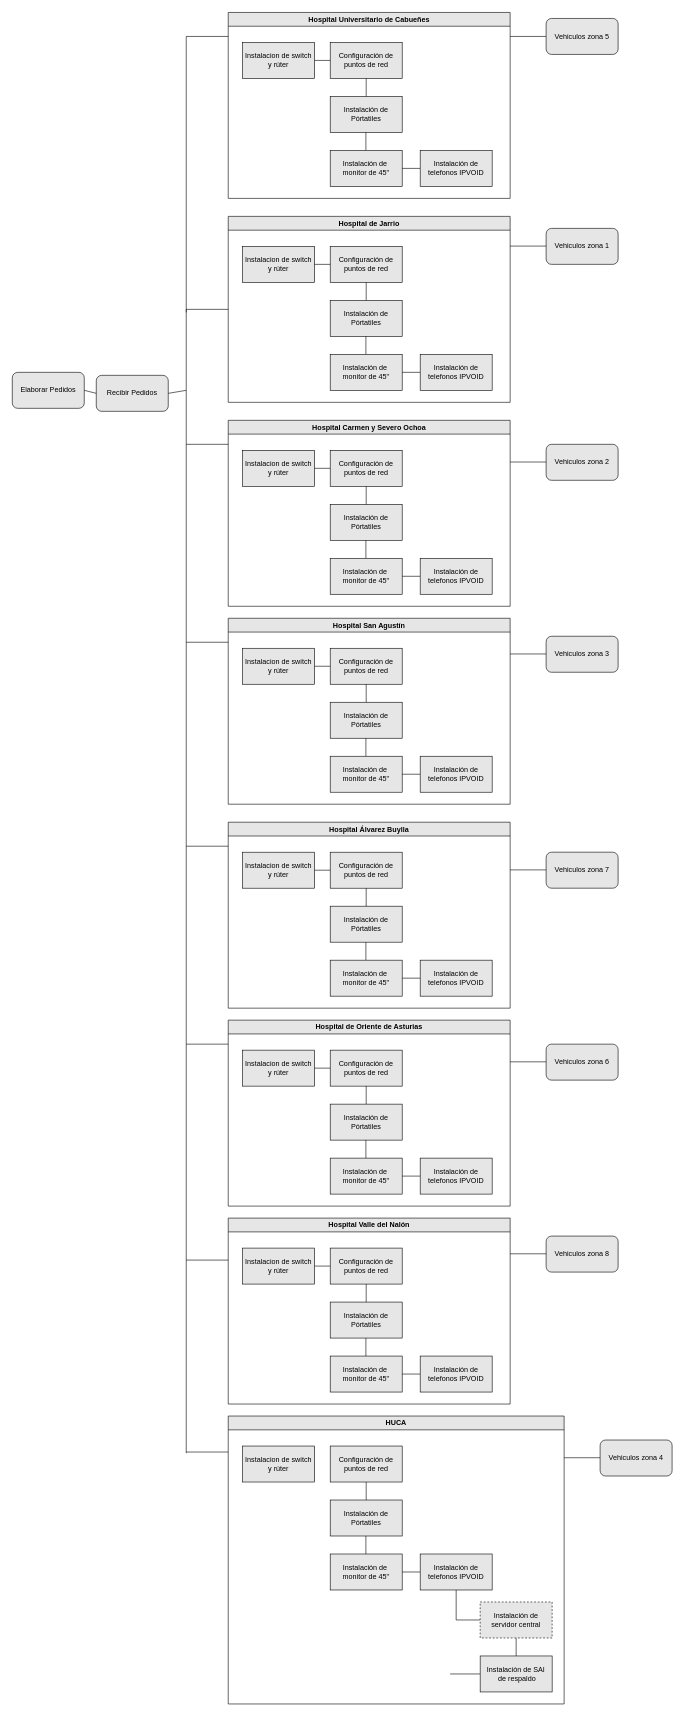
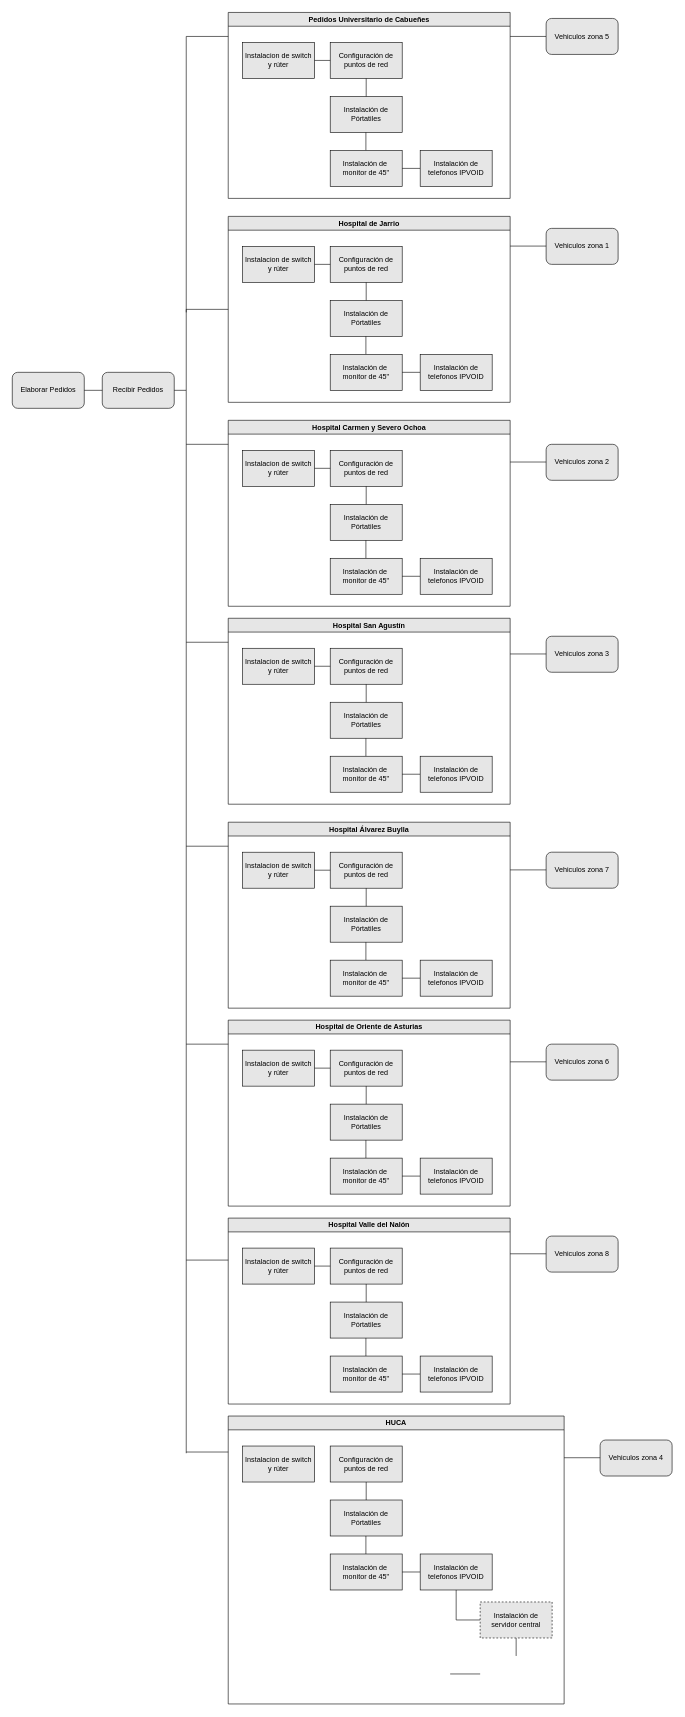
node "Hospital Universitario de Cabueñes": label "Hospital Universitario de Cabueñes" -> "Pedidos Universitario de Cabueñes"
node "Recibir Pedidos": moved (132, 393) -> (138, 390)
node "Instalación de SAI de respaldo": removed
